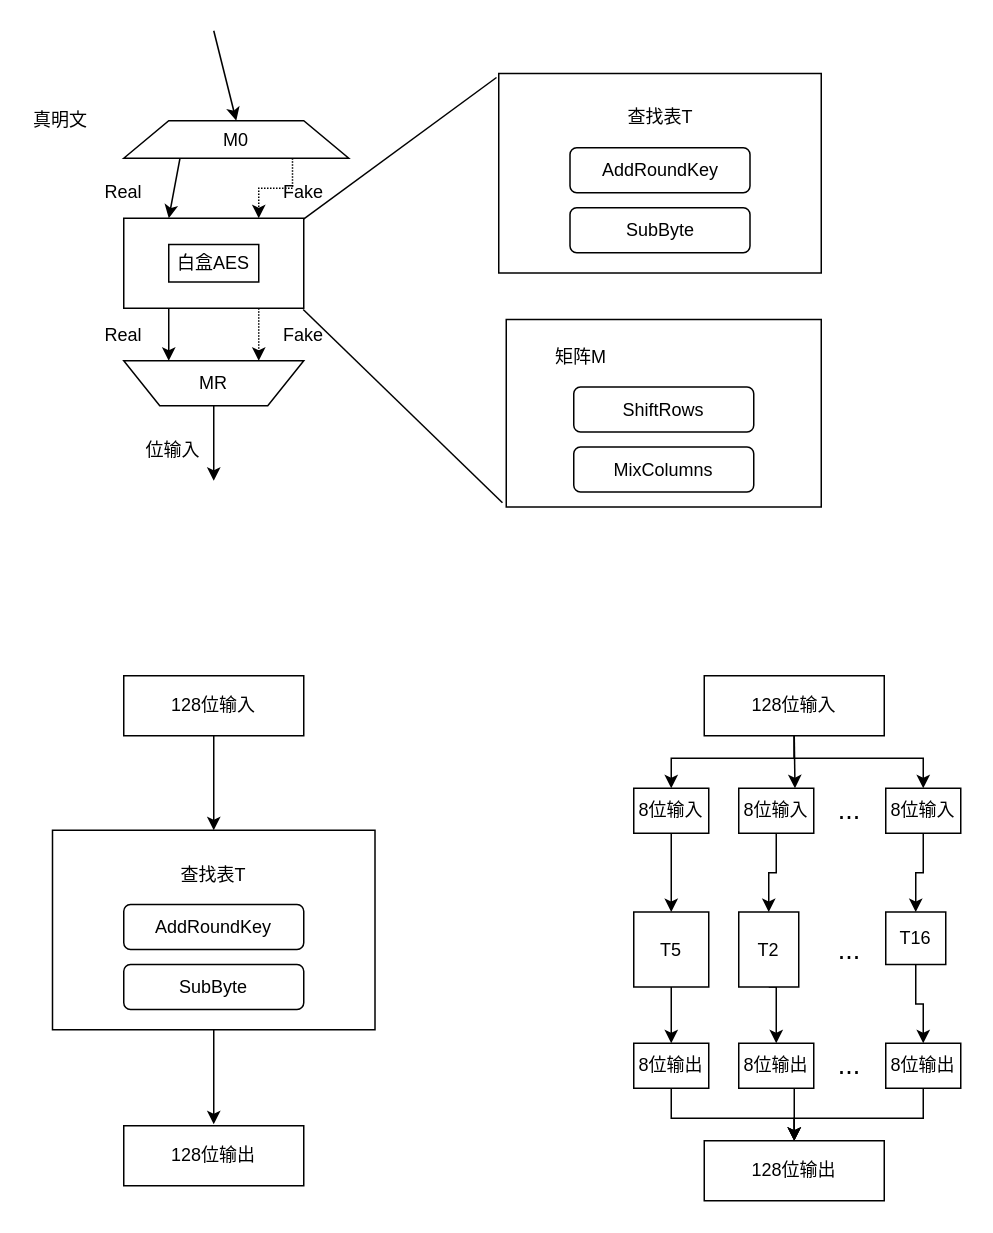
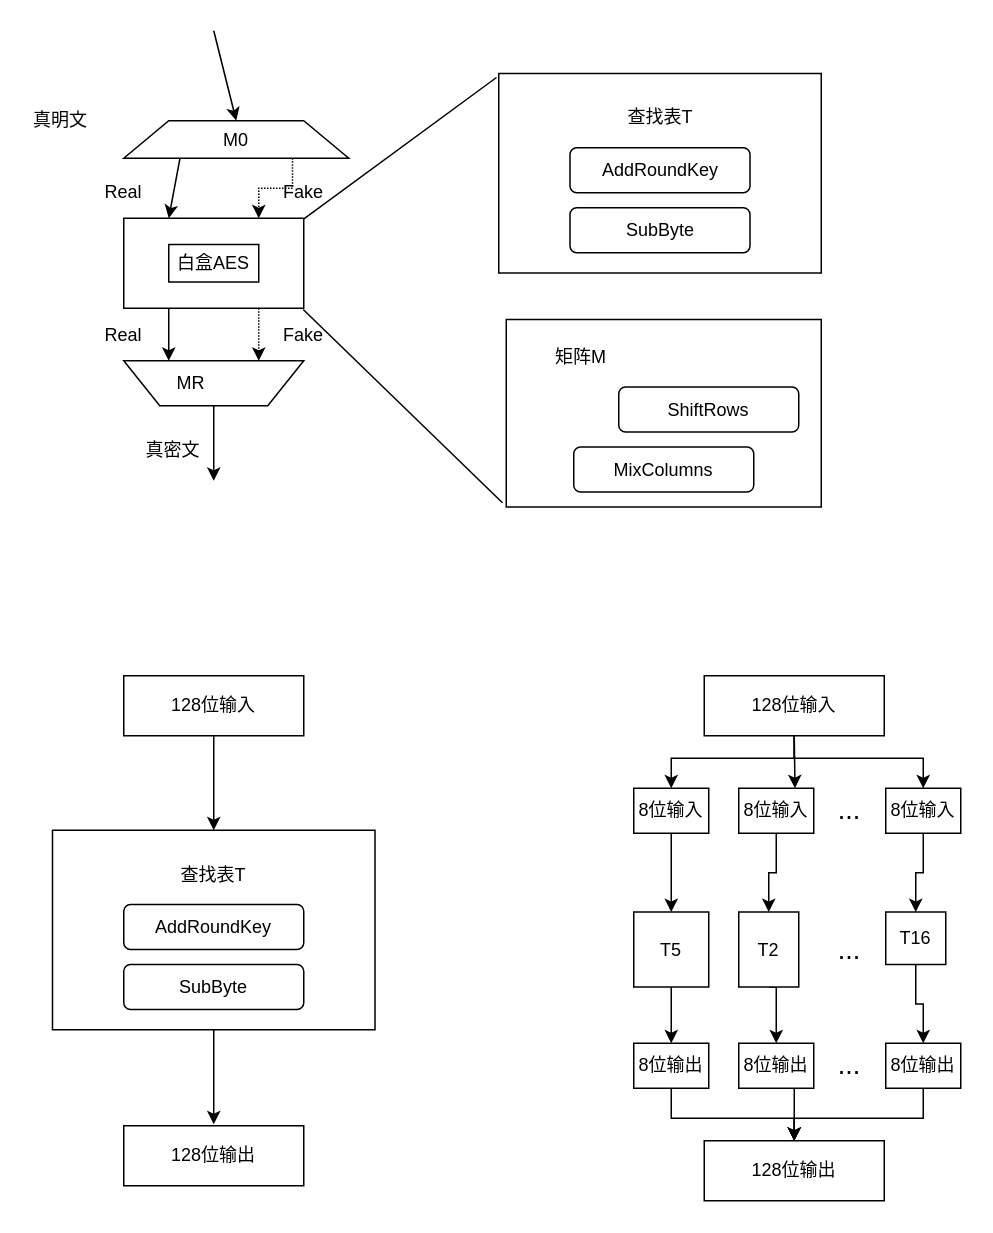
node "MR": moved (214, 383) -> (191, 383)
node "ShiftRows": moved (664, 410) -> (709, 410)
node "位输入": label "位输入" -> "真密文"
